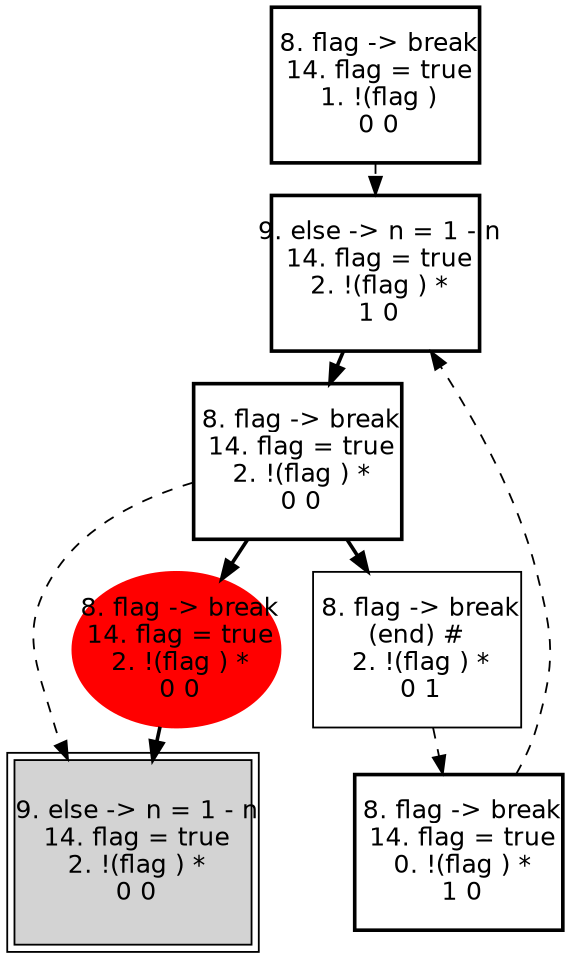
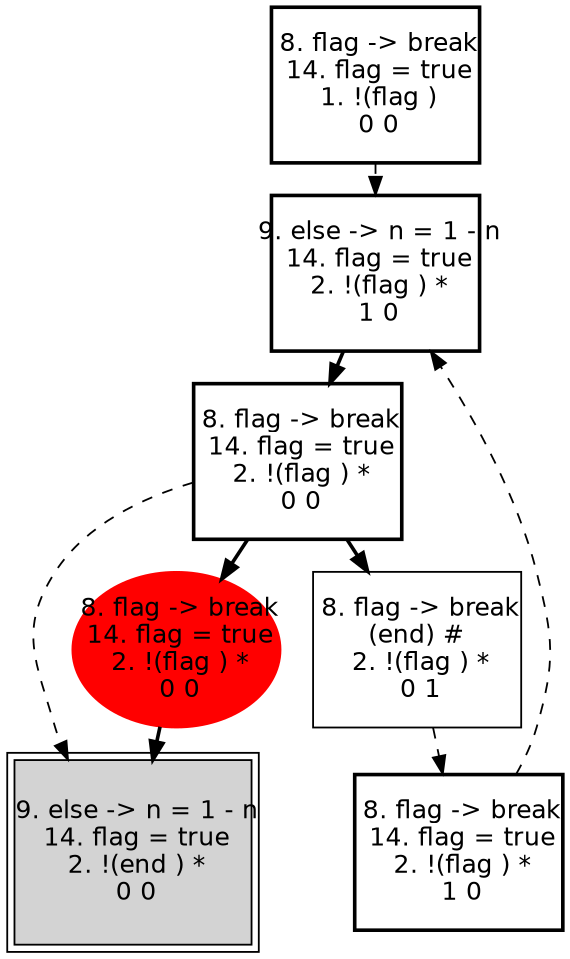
node "9. else -> n = 1 - n 14. flag = true 2. !(flag ) * 0 0": label "9. else -> n = 1 - n 14. flag = true 2. !(flag ) * 0 0" -> "9. else -> n = 1 - n 14. flag = true 2. !(end ) * 0 0"
node "8. flag -> break 14. flag = true 0. !(flag ) * 1 0": label "8. flag -> break 14. flag = true 0. !(flag ) * 1 0" -> "8. flag -> break 14. flag = true 2. !(flag ) * 1 0"
